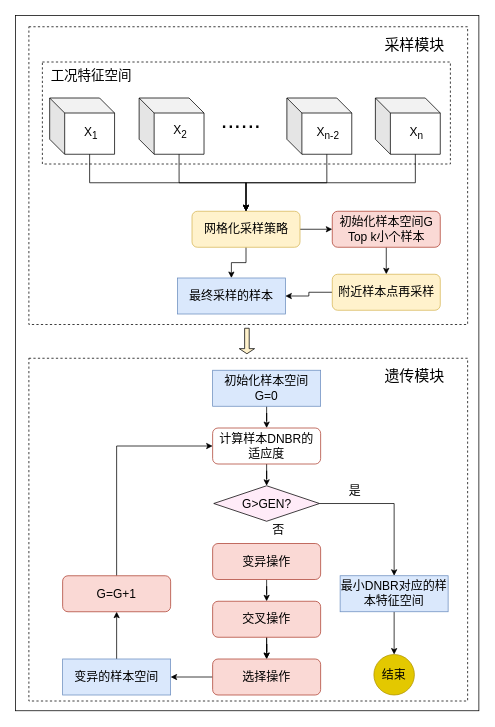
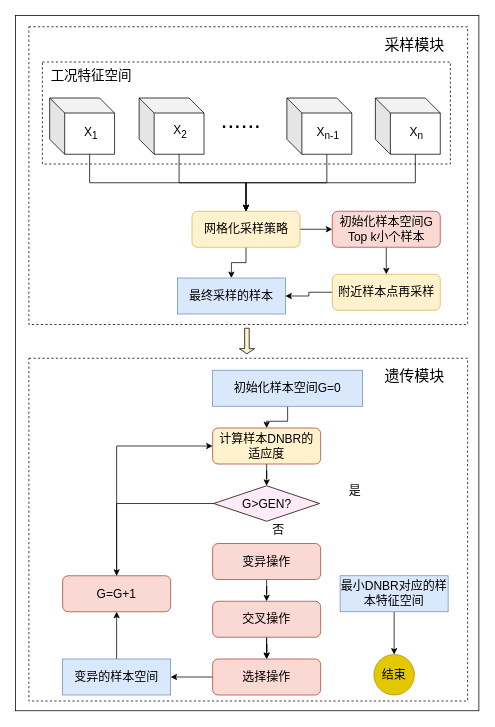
node "Xn-2": label "Xn-2" -> "Xn-1"
node "初始化样本空间G=0": size 108x36 -> 150x36
node "计算样本DNBR的 适应度": fillcolor #ffffff -> #fff2cc
edge "G>GEN?" -> "最小DNBR对应的样本特征空间": now "G>GEN?" -> "G=G+1"
